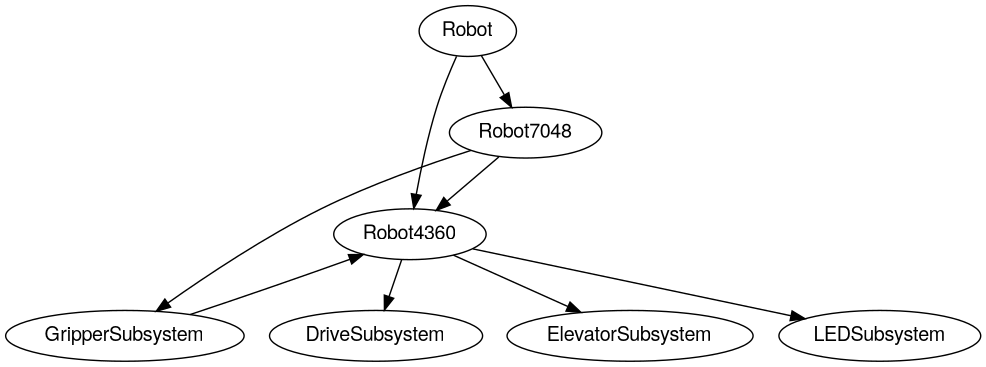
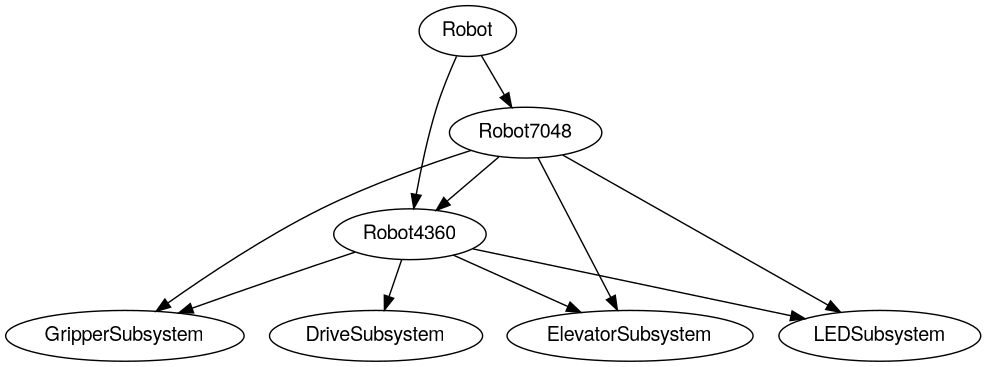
edge "Robot7048" -> "ElevatorSubsystem": added
edge "Robot7048" -> "LEDSubsystem": added
edge "GripperSubsystem" -> "Robot4360": reversed
